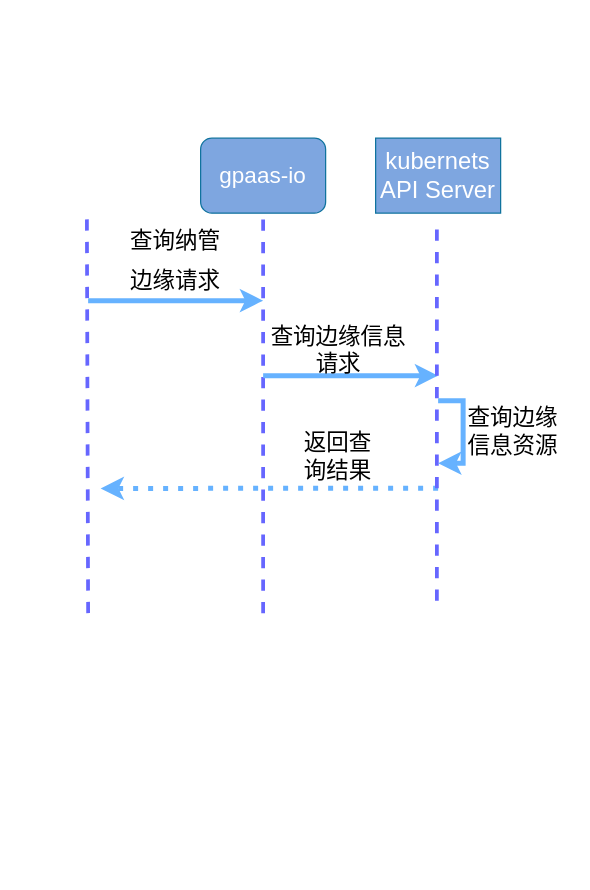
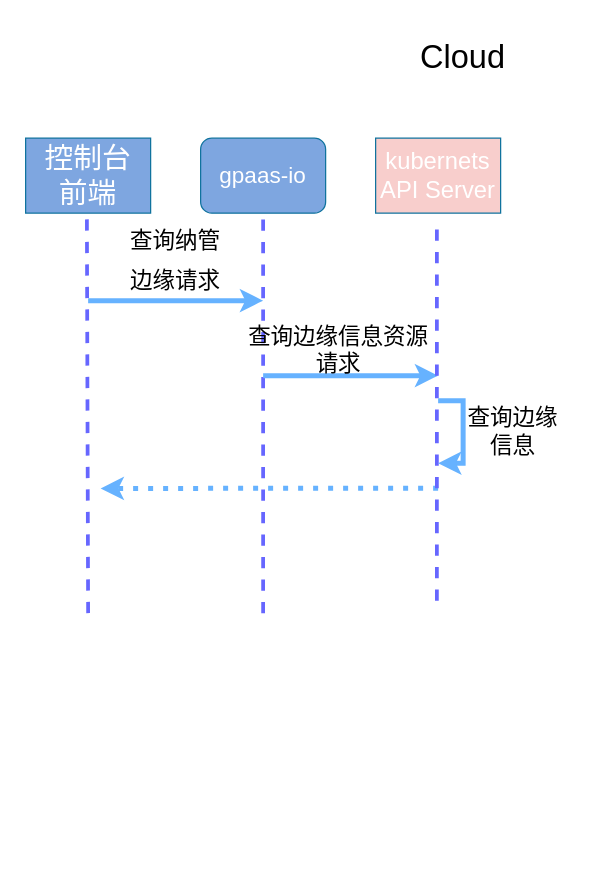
node "Cloud": added
node "控制台 前端": added
node "kubernets API Server": fillcolor #7ea6e0 -> #f8cecc
node "查询边缘信息 请求": label "查询边缘信息 请求" -> "查询边缘信息资源 请求"
node "查询边缘信息资源": label "查询边缘信息资源" -> "查询边缘信息"
node "返回查询结果": removed
